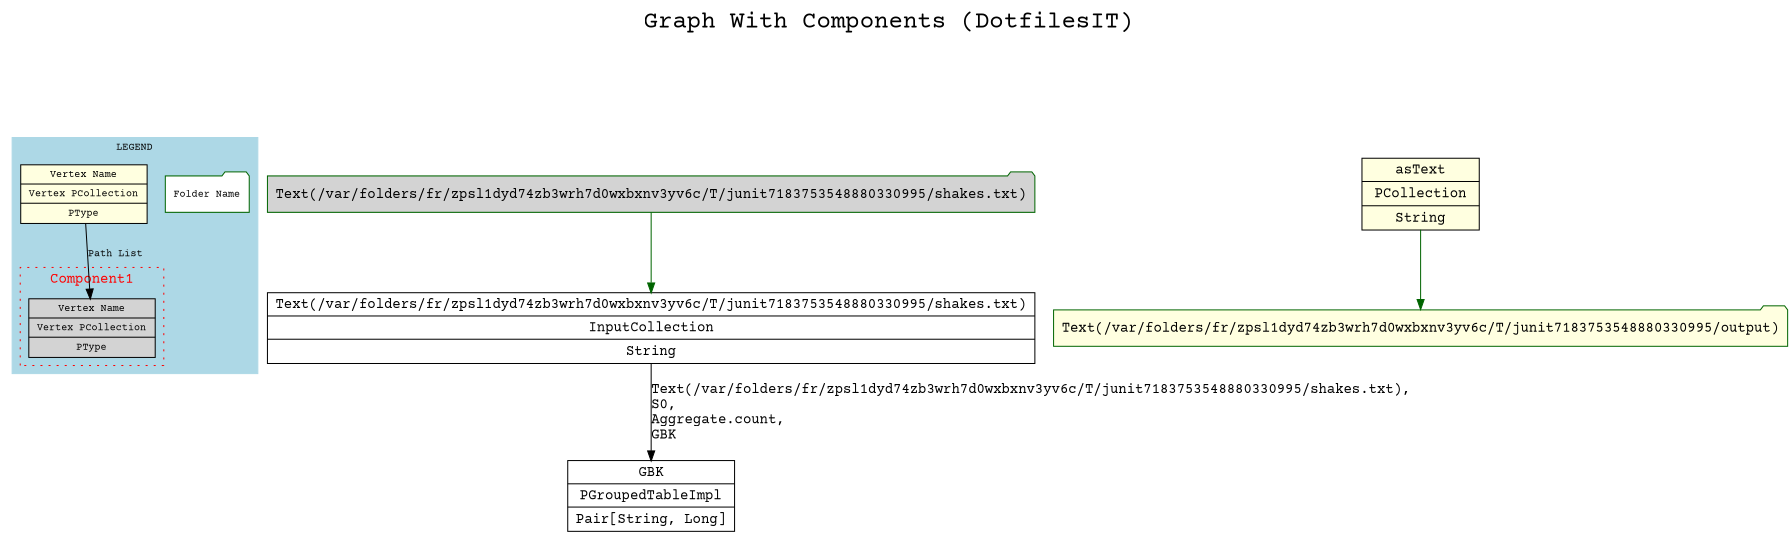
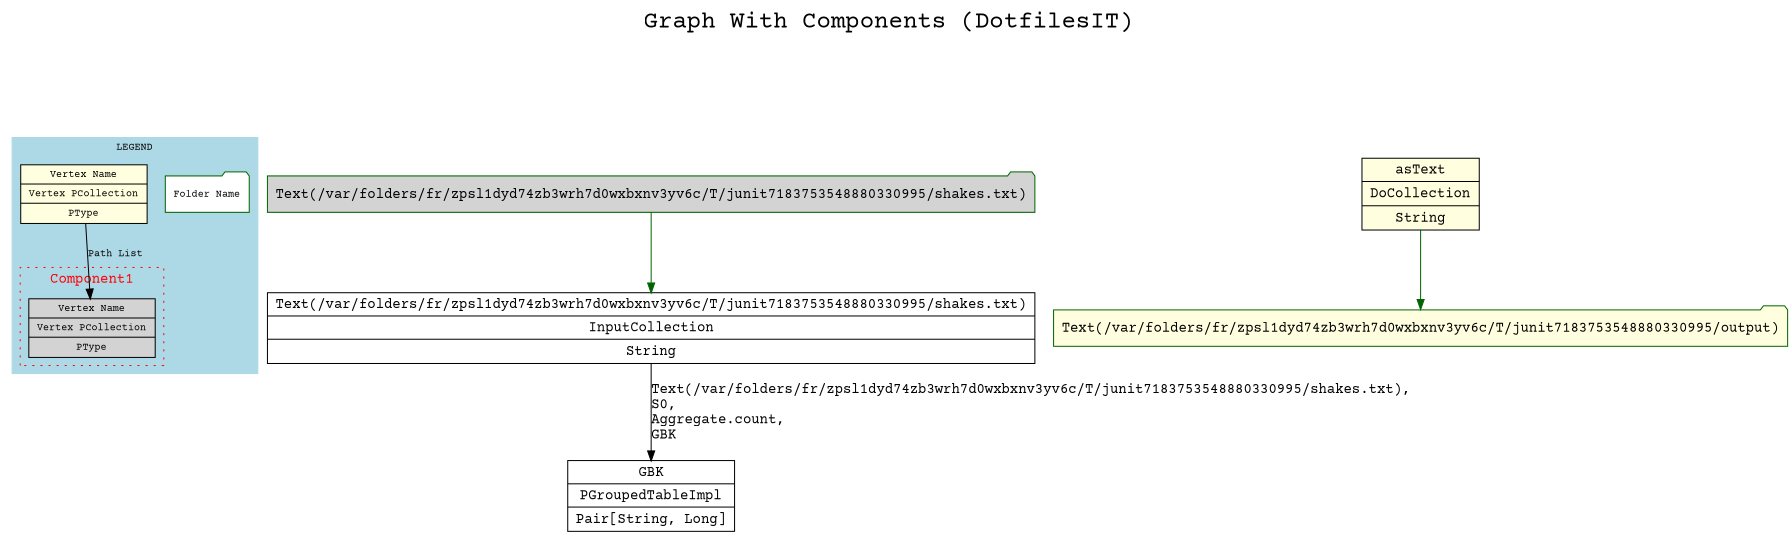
node "asText": text "PCollection" -> "DoCollection"
